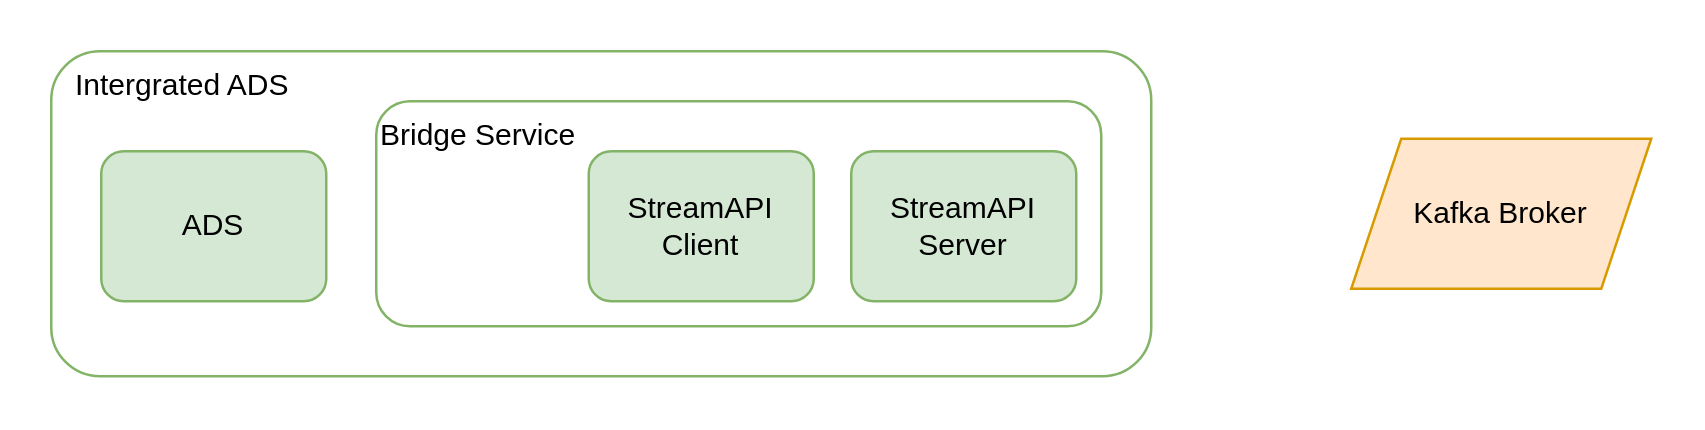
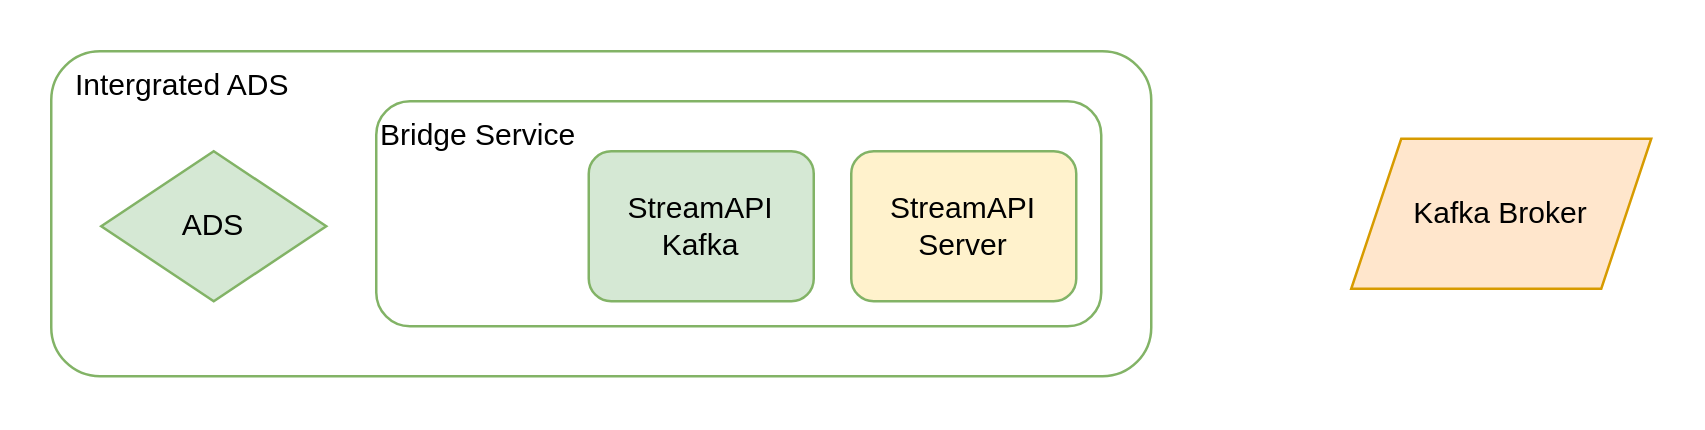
node "ADS": shape rounded rectangle -> diamond
node "StreamAPI Client": label "StreamAPI Client" -> "StreamAPI Kafka"
node "StreamAPI Server": fillcolor #d5e8d4 -> #fff2cc
